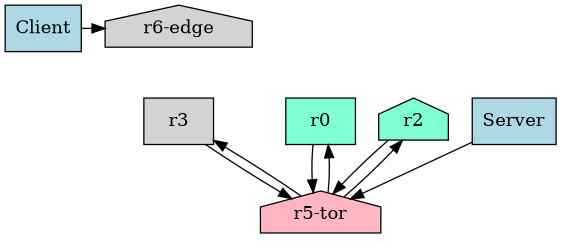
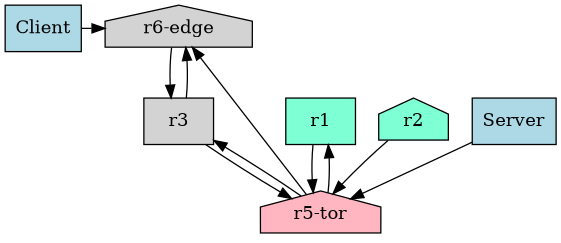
edge "r6-edge" -> "r3": added
edge "r3" -> "r6-edge": added
node "r0": label "r0" -> "r1"
edge "r5-tor" -> "r2": now "r5-tor" -> "r6-edge"
